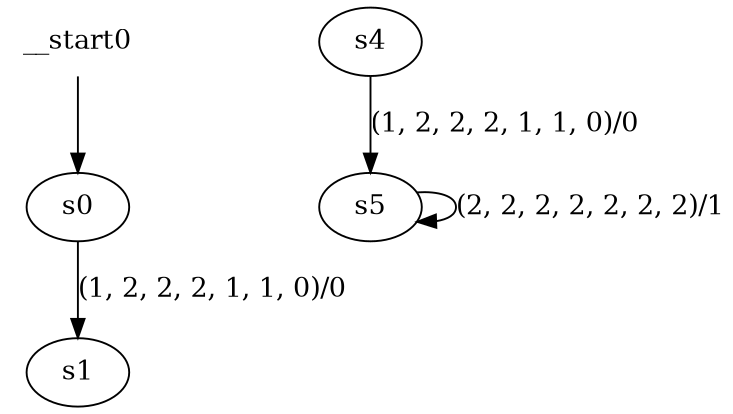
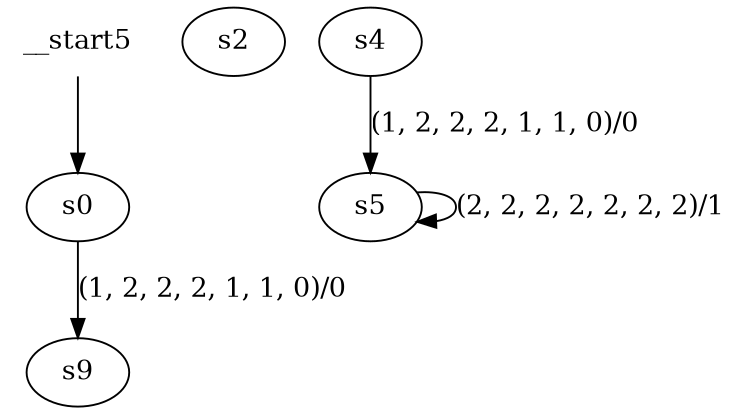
node "__start0": label "__start0" -> "__start5"
node "s2": added
node "s1": label "s1" -> "s9"
